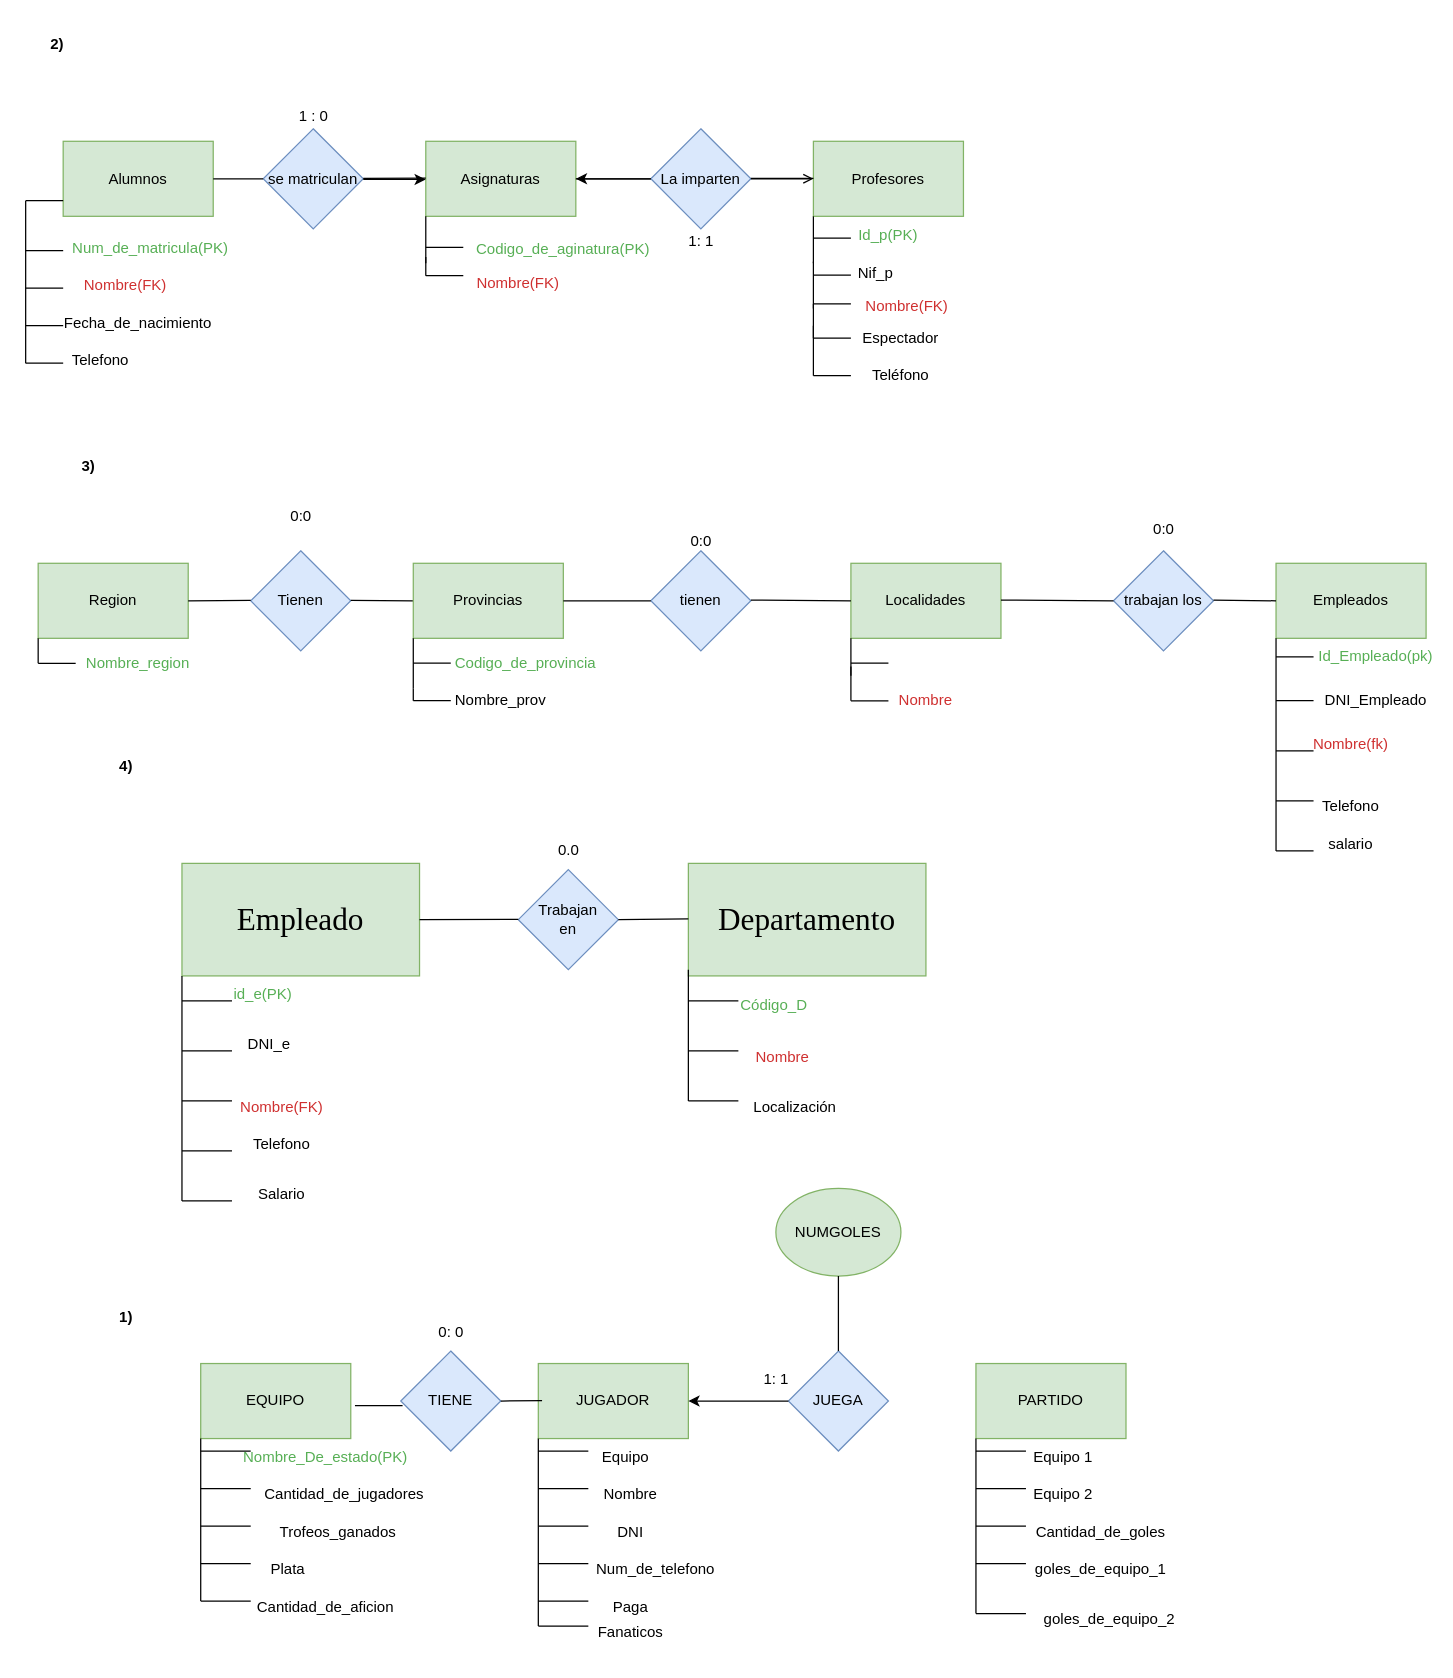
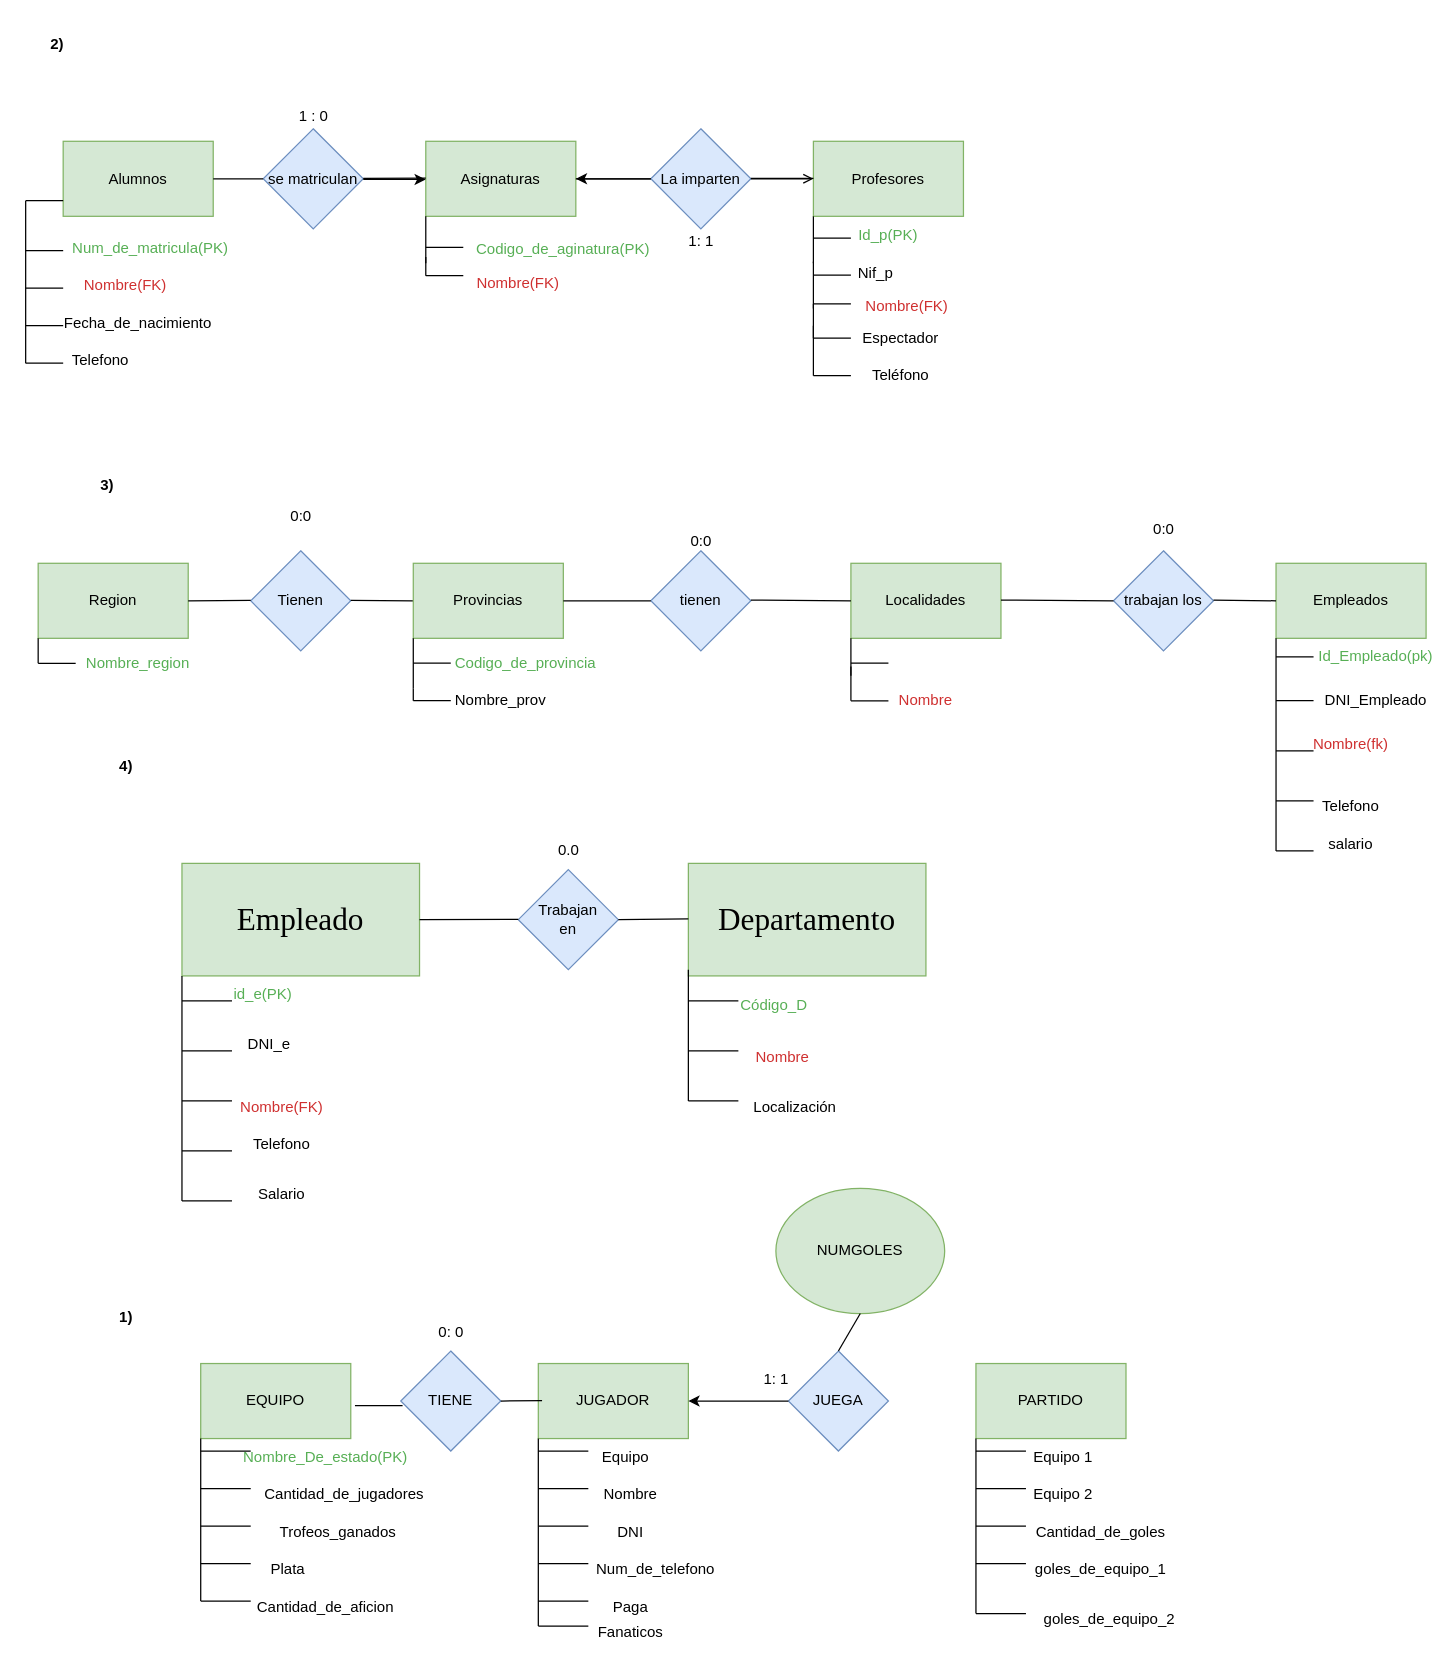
node "3)": moved (88, 467) -> (107, 486)
node "NUMGOLES": size 125x88 -> 169x125
